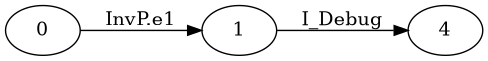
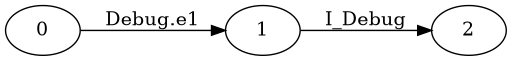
edge "0" -> "1": label "InvP.e1" -> "Debug.e1"
node "4": label "4" -> "2"
